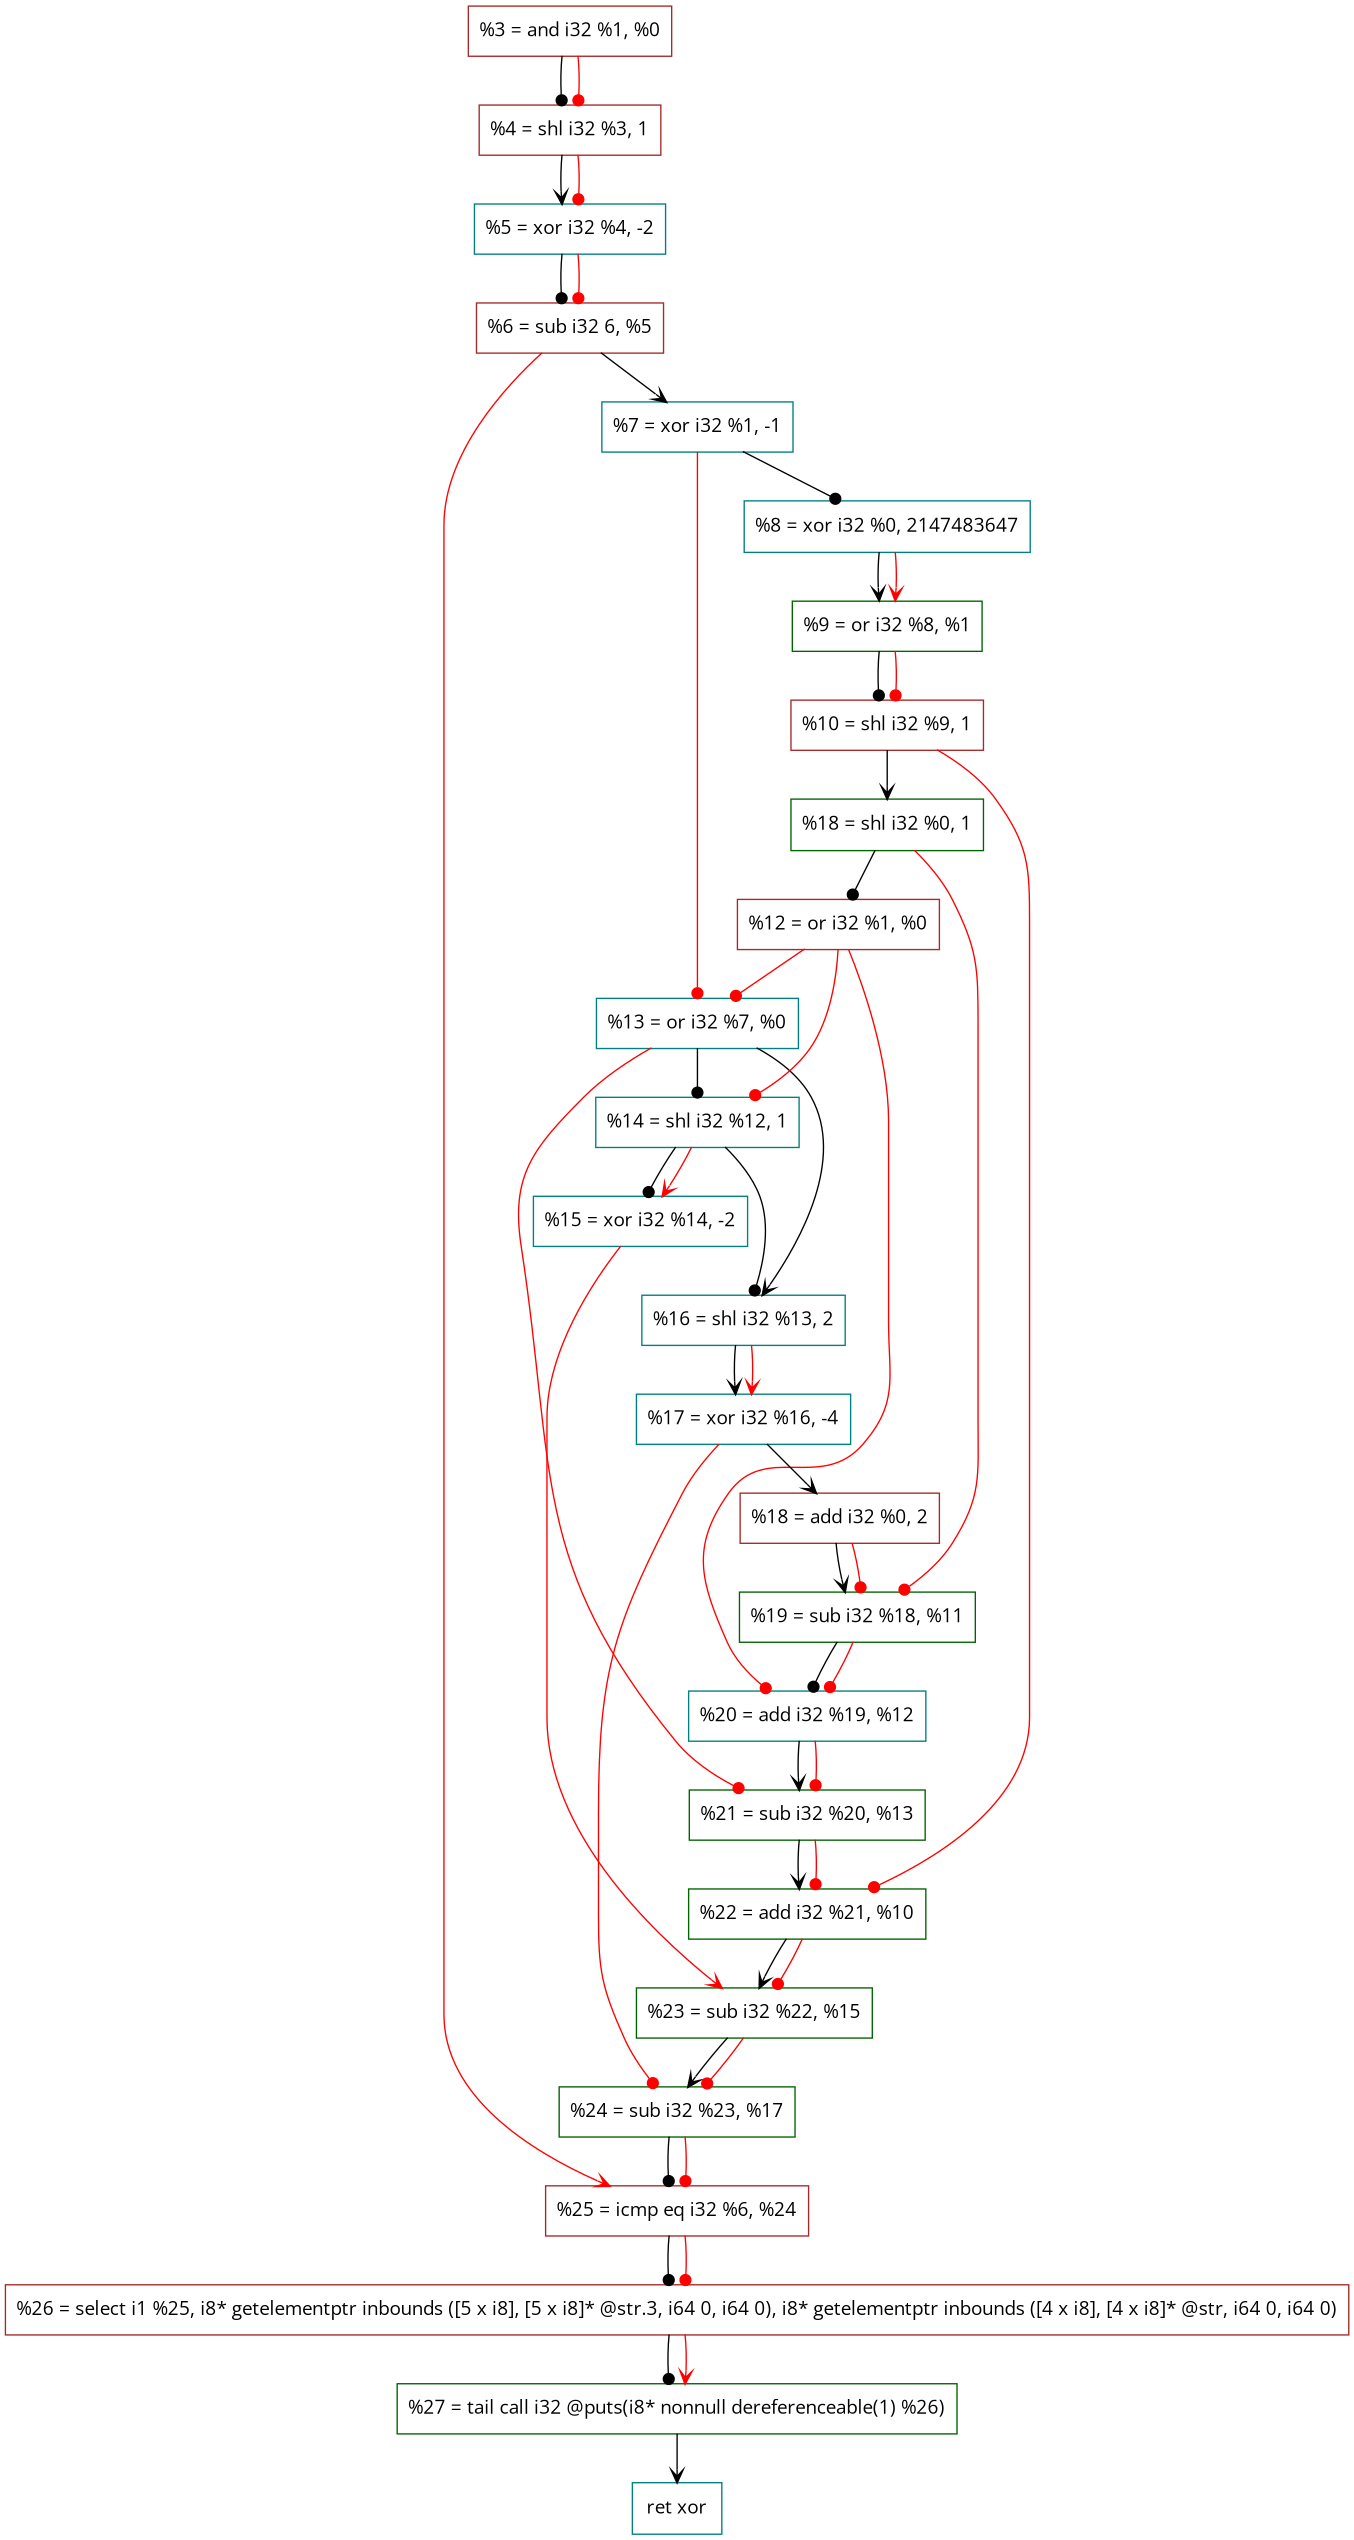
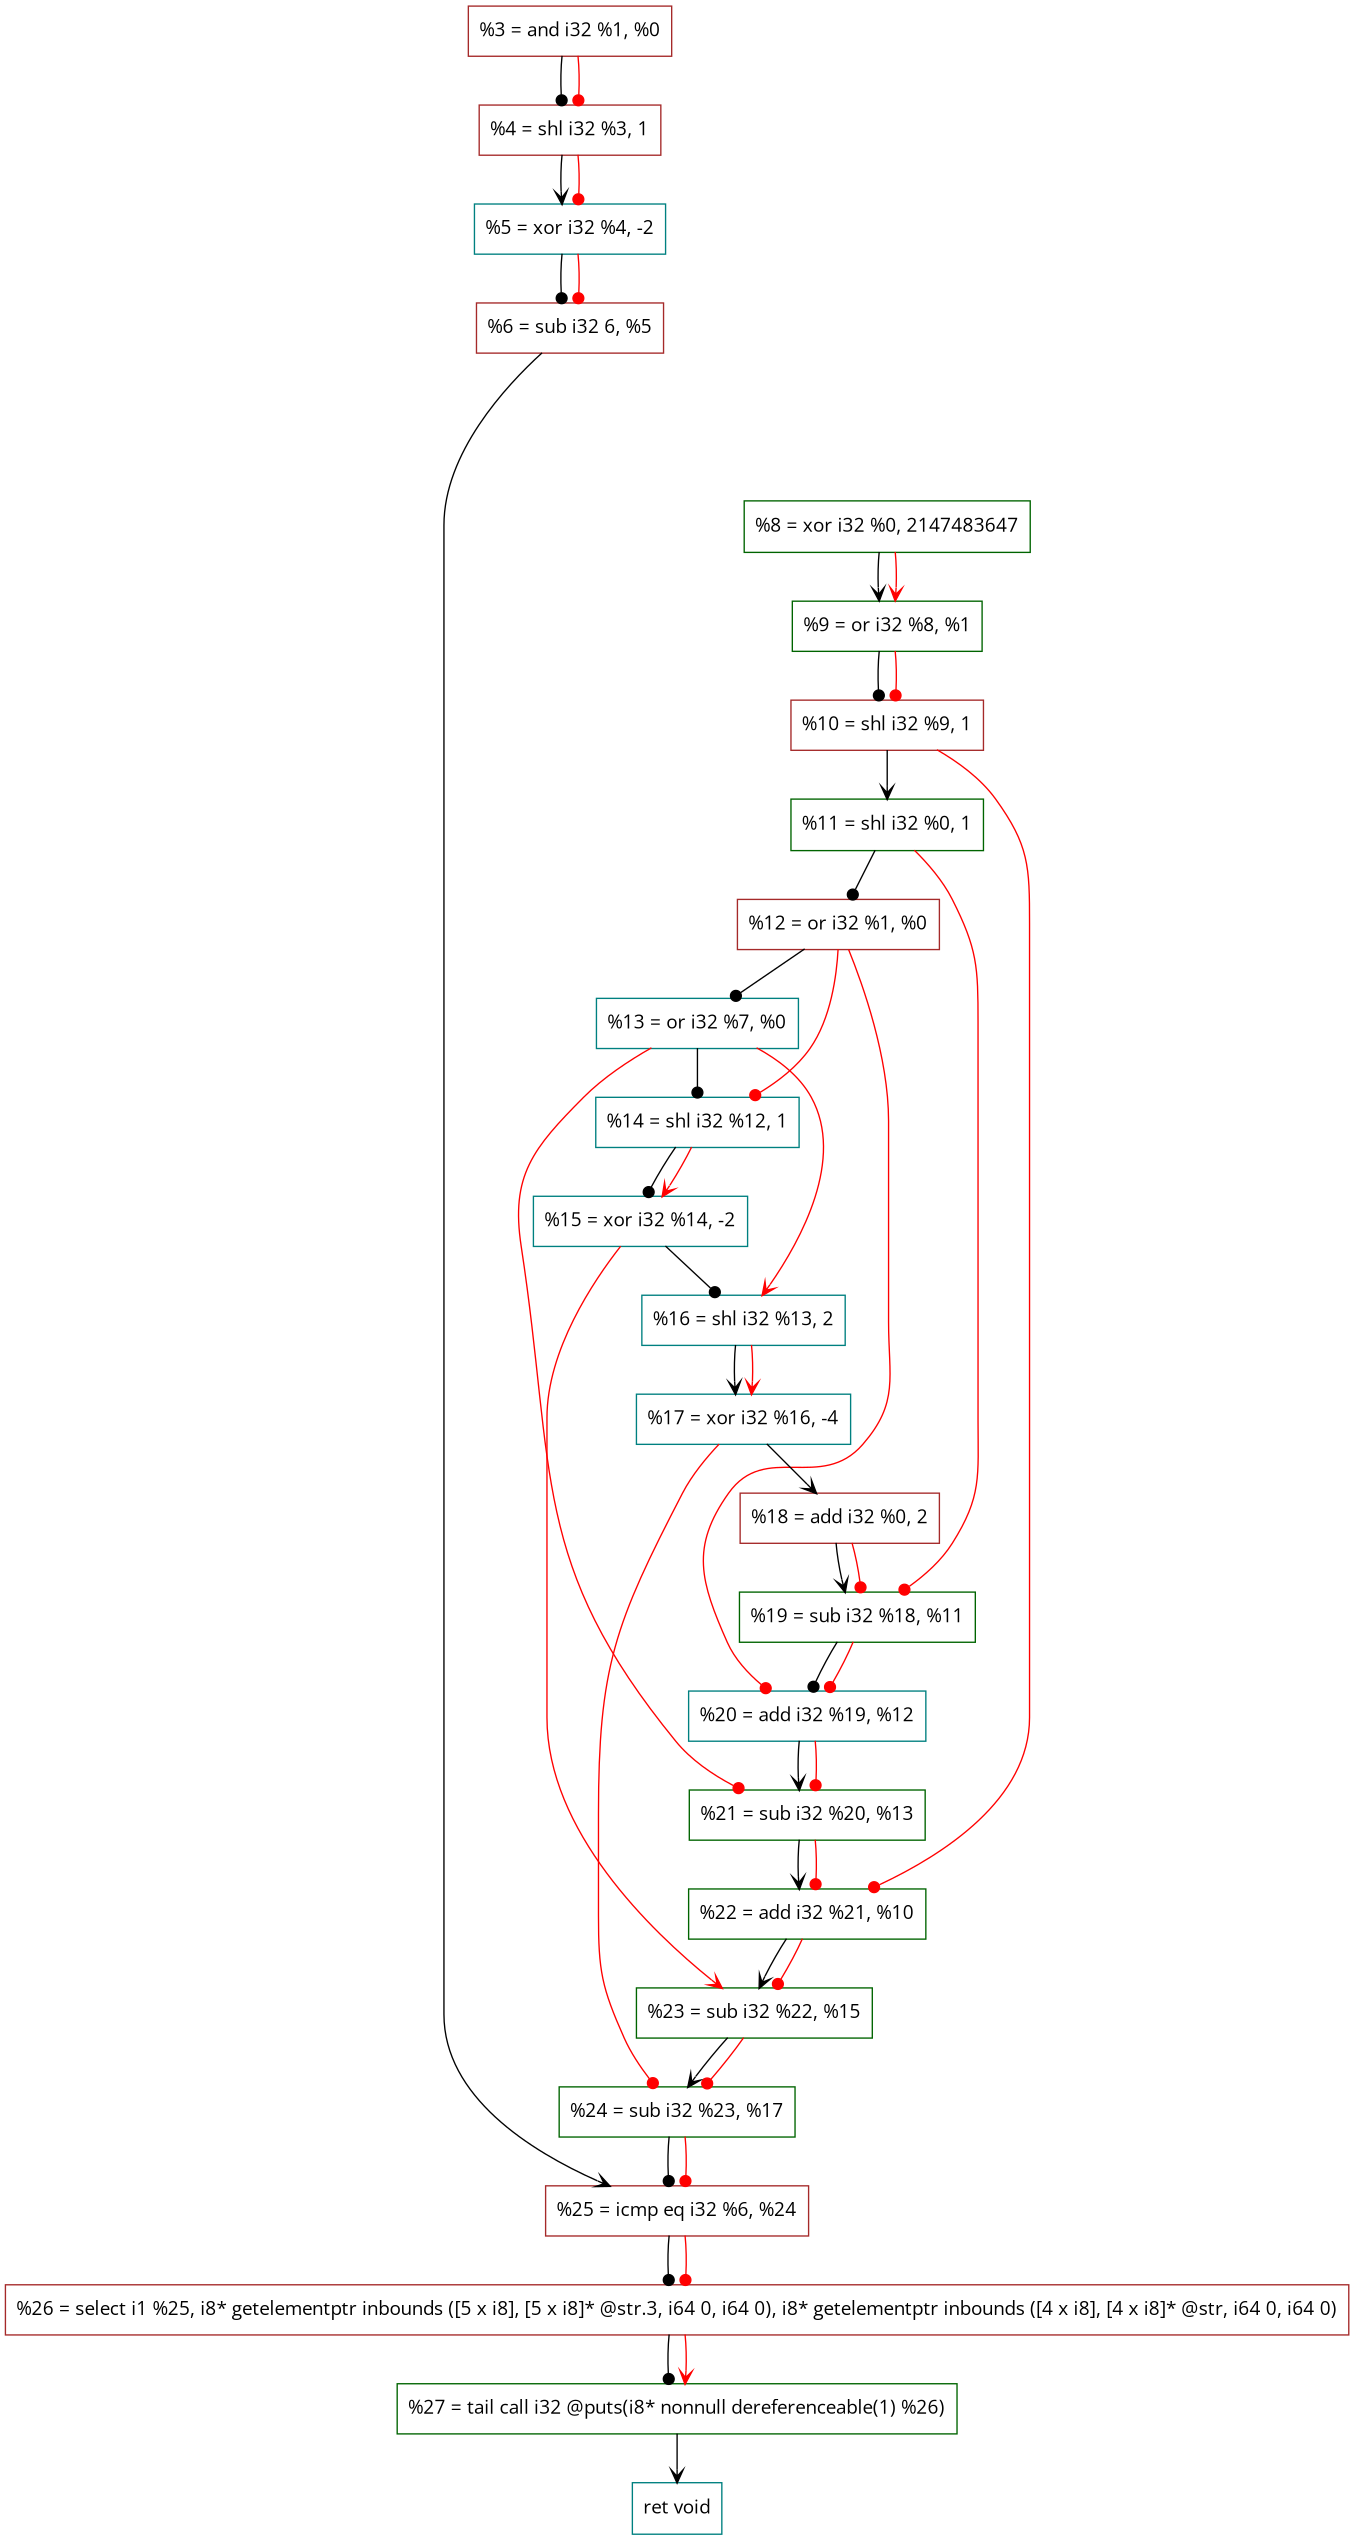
node "%7 = xor i32 %1, -1": removed
node "%8 = xor i32 %0, 2147483647": color teal -> darkgreen
node "%18 = shl i32 %0, 1": label "%18 = shl i32 %0, 1" -> "%11 = shl i32 %0, 1"
edge "%12 = or i32 %1, %0" -> "%13 = or i32 %7, %0": color red -> black
edge "%13 = or i32 %7, %0" -> "%16 = shl i32 %13, 2": color black -> red
edge "%14 = shl i32 %12, 1" -> "%16 = shl i32 %13, 2": now "%15 = xor i32 %14, -2" -> "%16 = shl i32 %13, 2"
edge "%6 = sub i32 6, %5" -> "%25 = icmp eq i32 %6, %24": color red -> black
node "ret xor": label "ret xor" -> "ret void"
